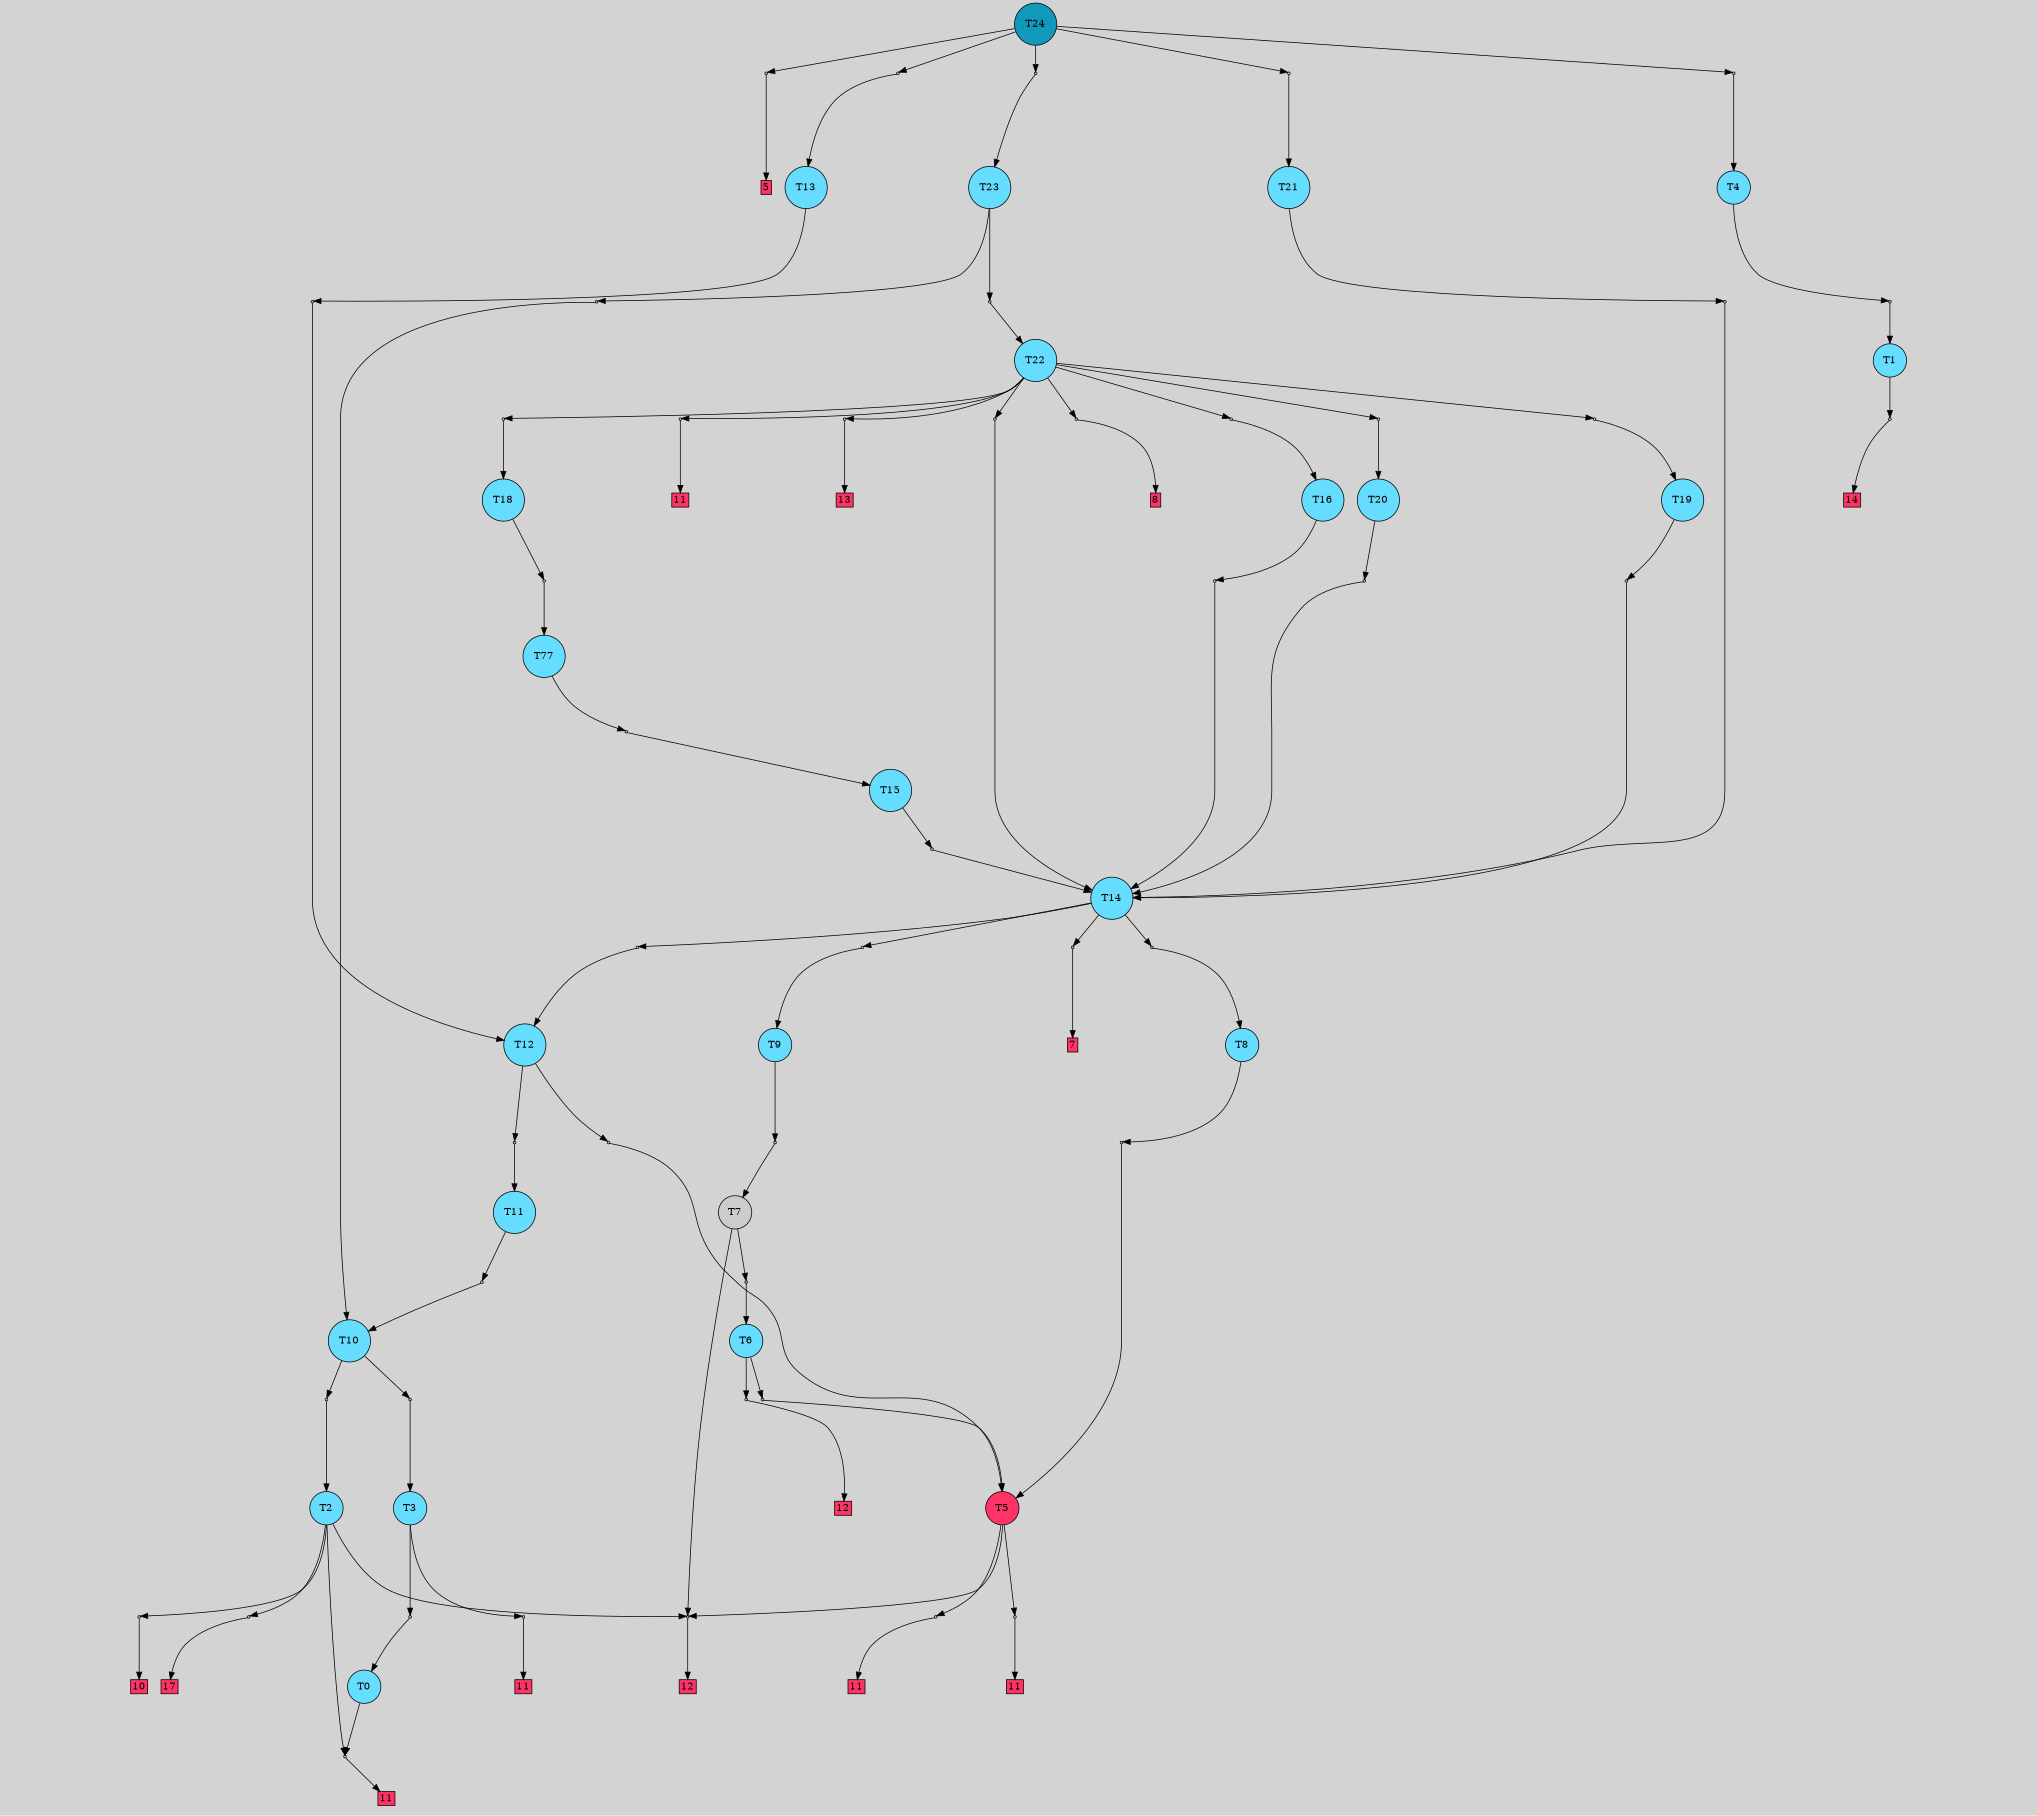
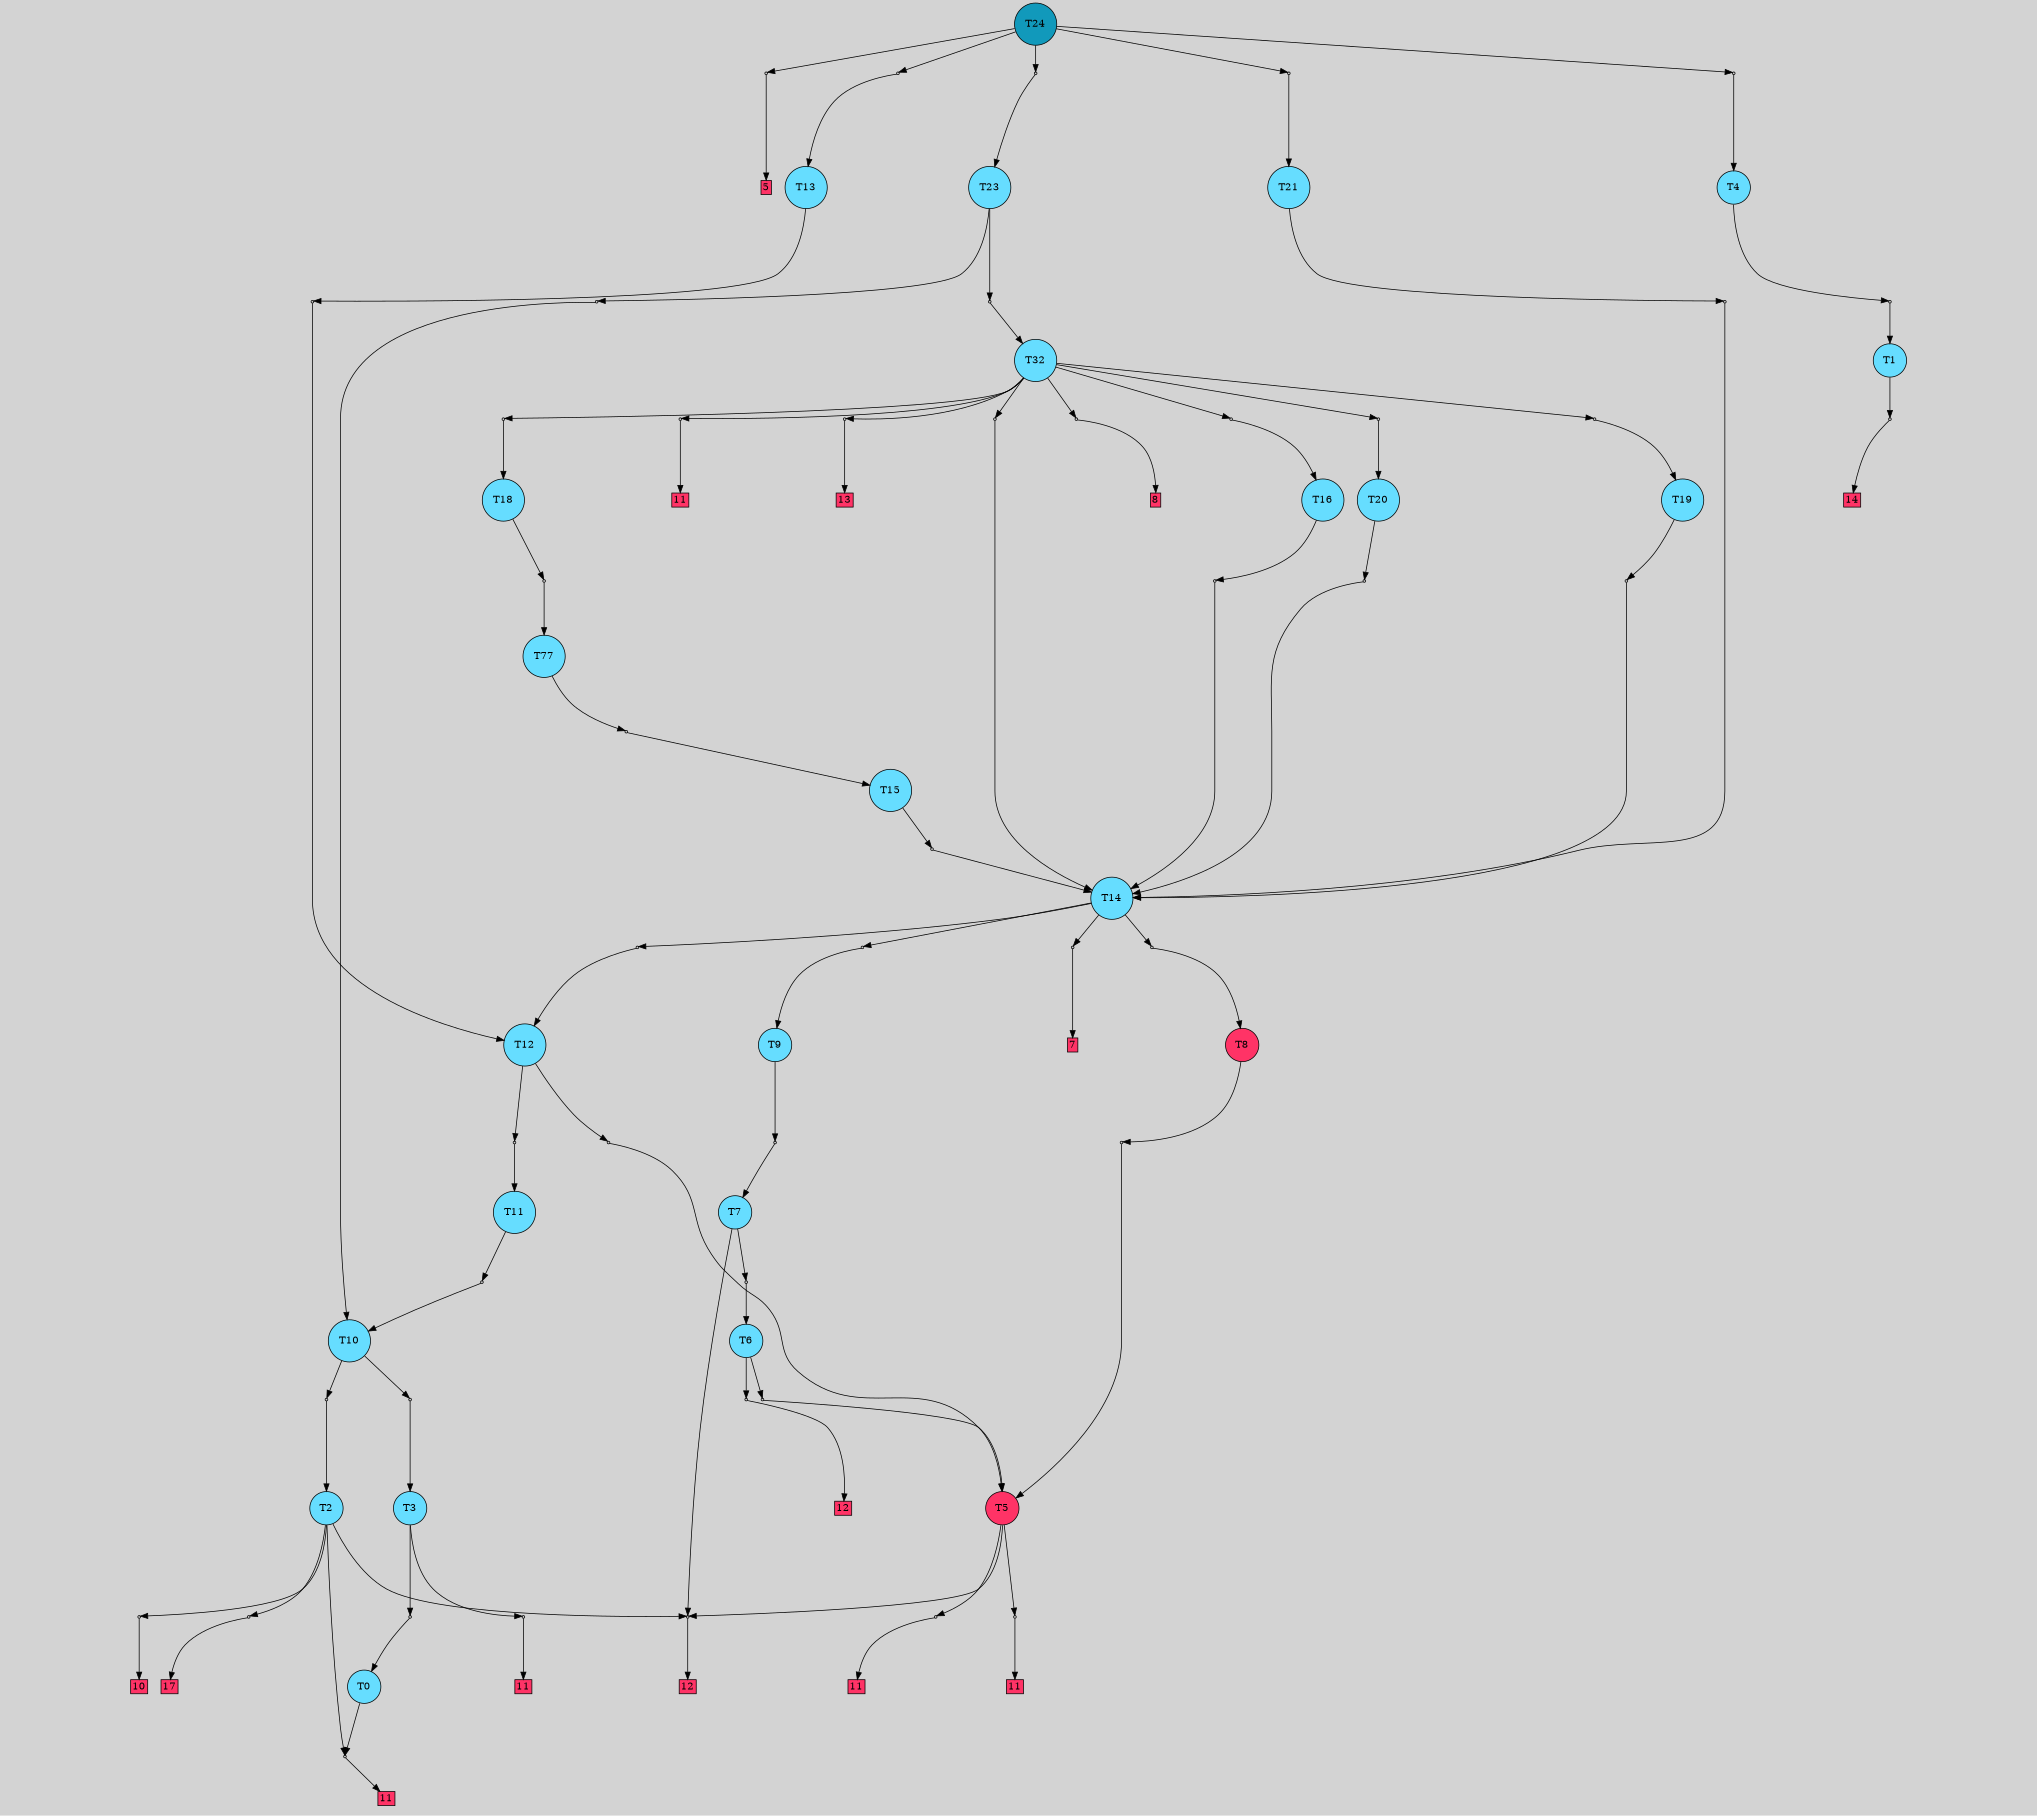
node "T22": label "T22" -> "T32"
node "T8": fillcolor #66ddff -> #ff3366
node "T7": fillcolor #cccccc -> #66ddff
